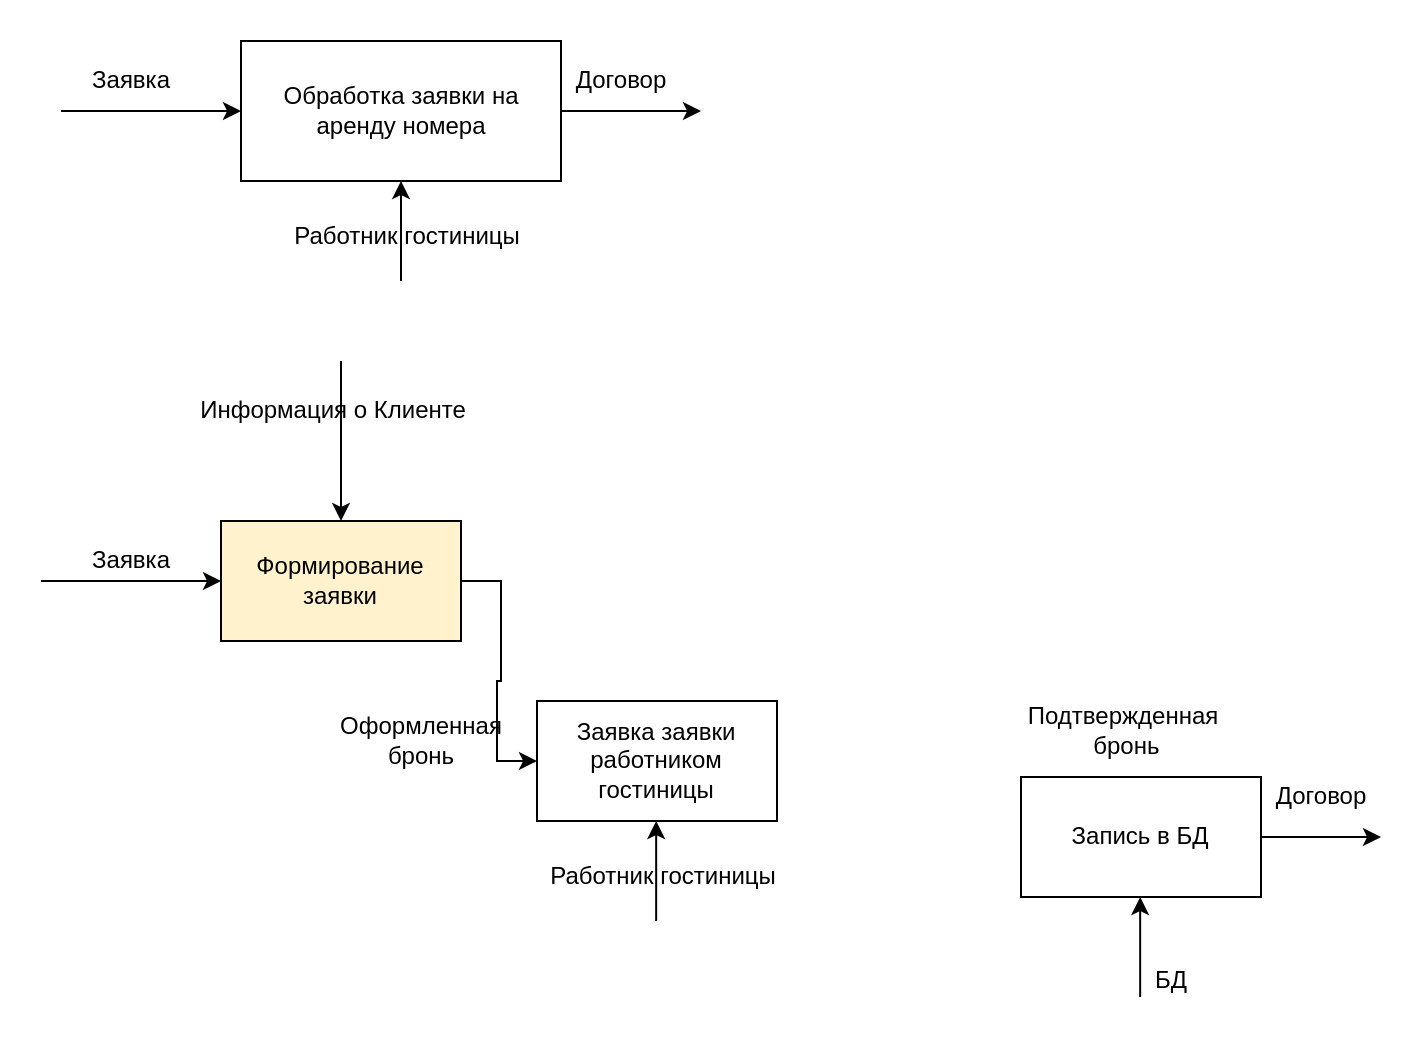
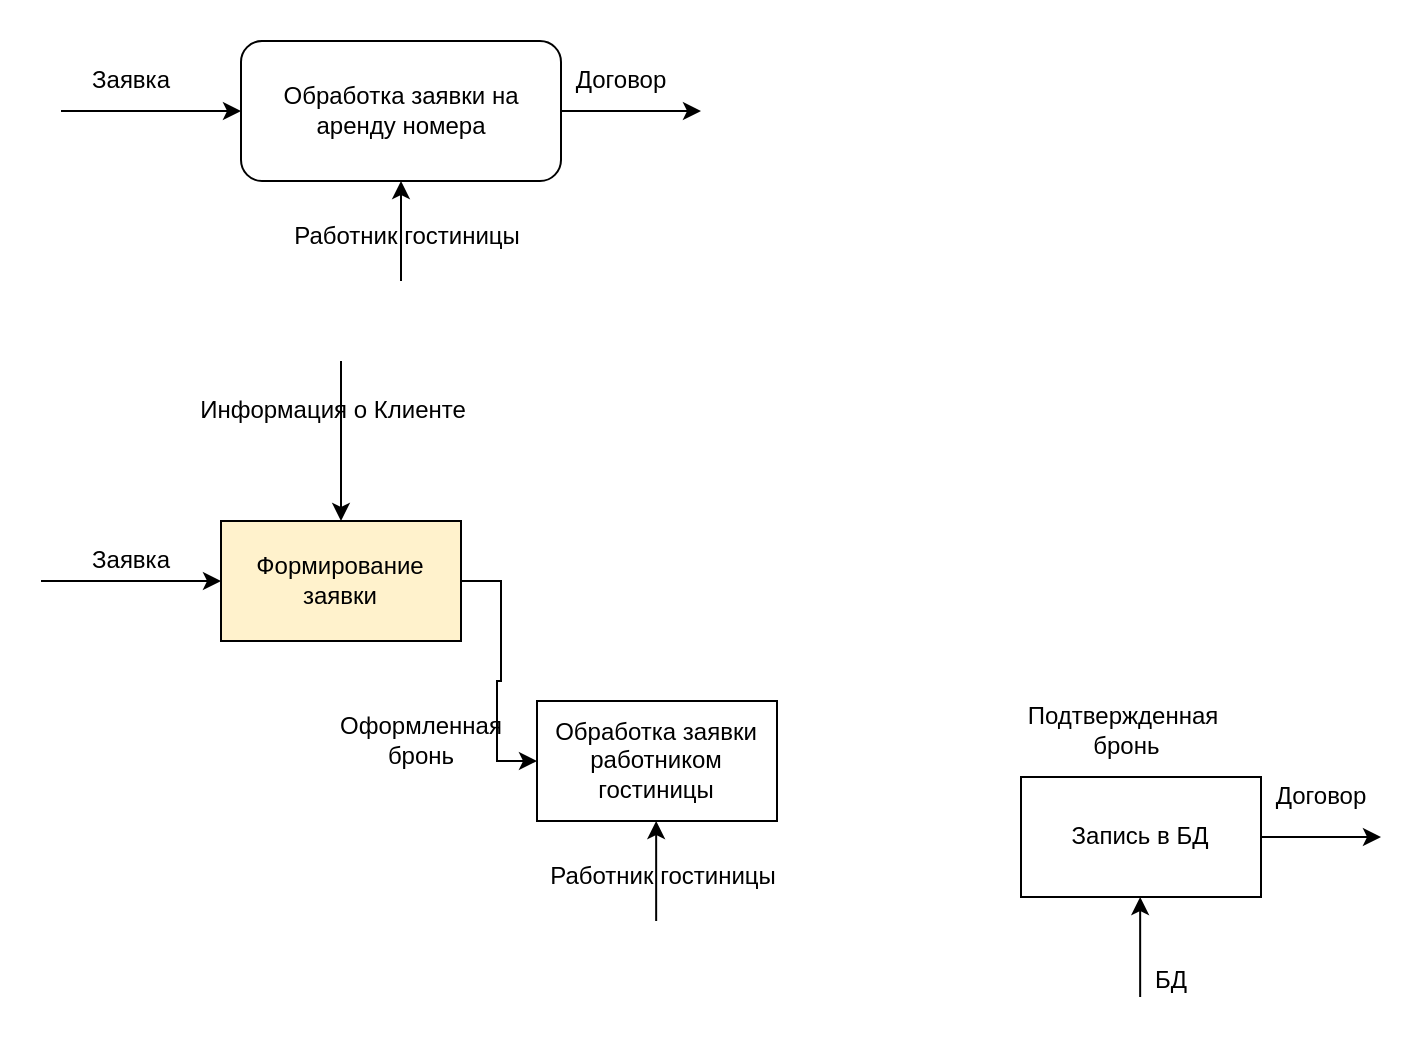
node "Обработка заявки на аренду номера": shape rectangle -> rounded rectangle
node "Заявка заявки работником гостиницы": label "Заявка заявки работником гостиницы" -> "Обработка заявки работником гостиницы"
